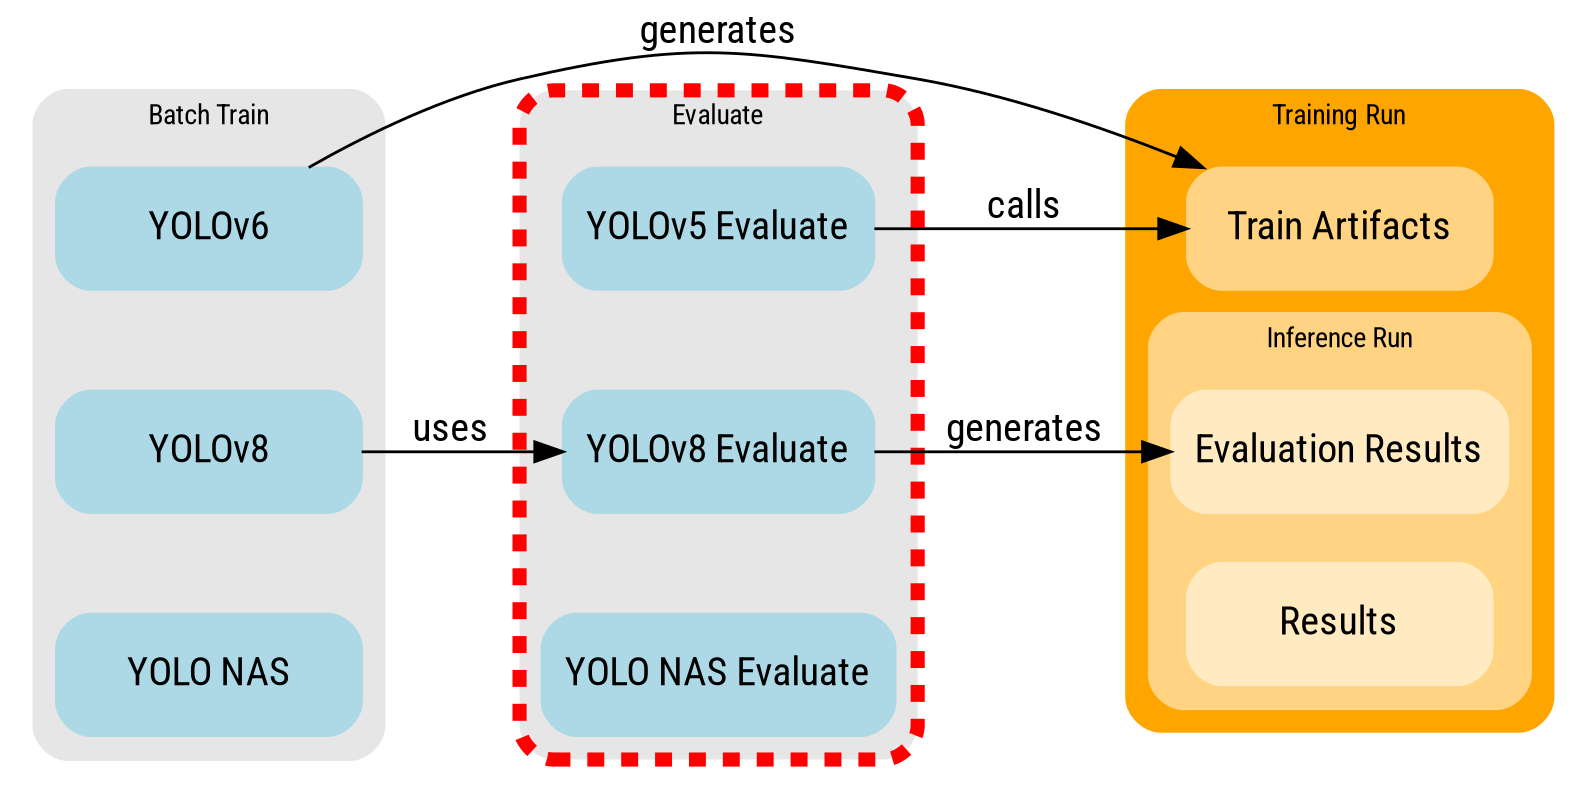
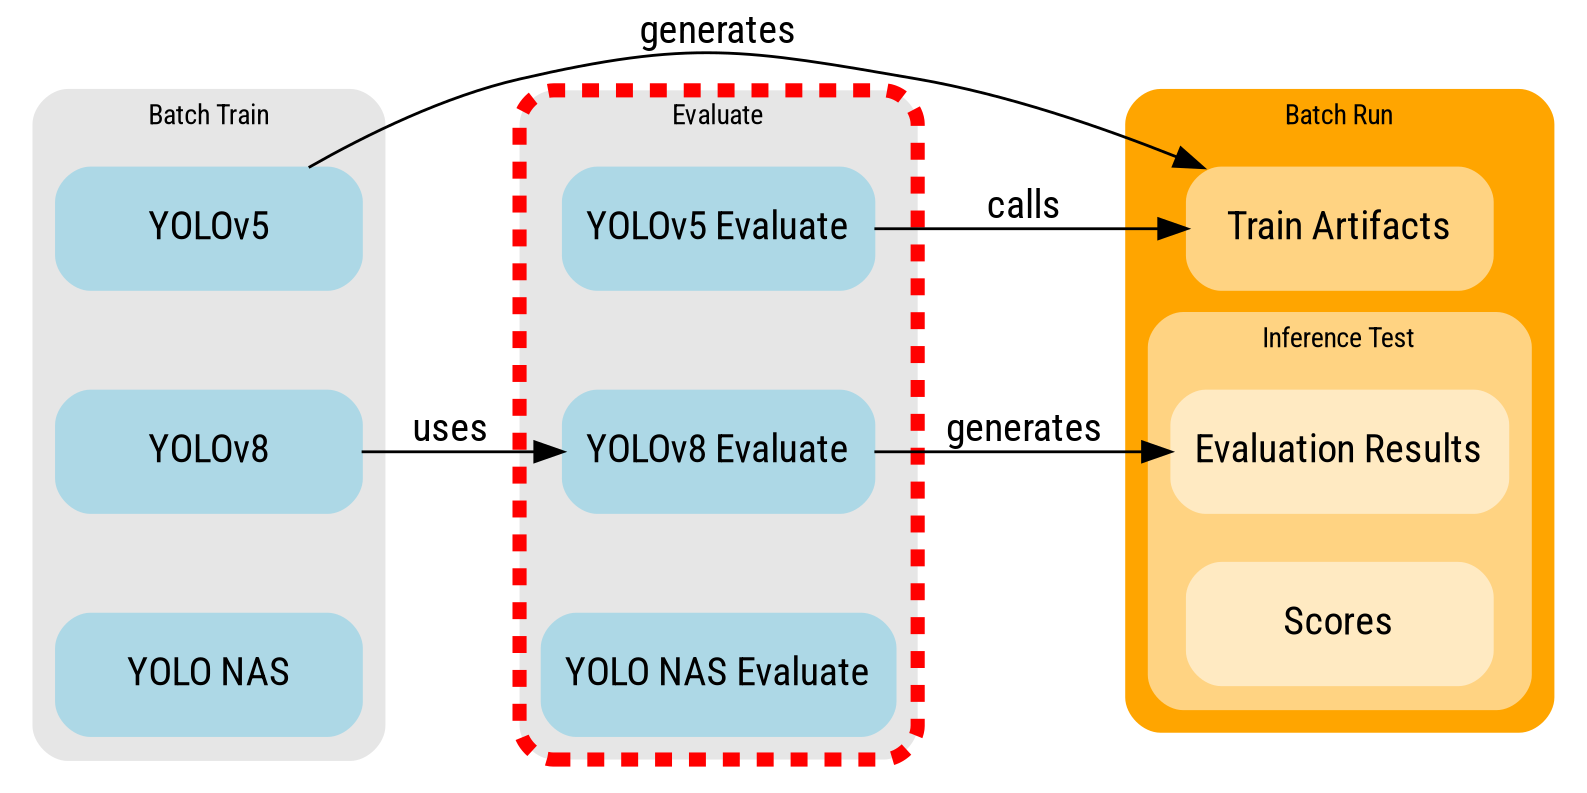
cluster "Training Run": label "Training Run" -> "Batch Run"
node "YOLOv6": label "YOLOv6" -> "YOLOv5"
cluster "Inference Run": label "Inference Run" -> "Inference Test"
node "Results": label "Results" -> "Scores"
